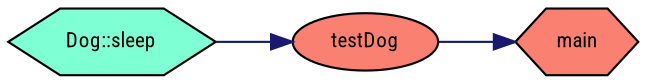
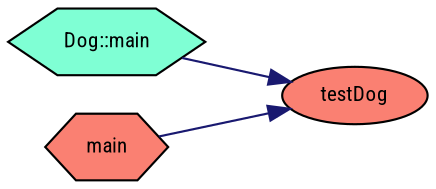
node "Dog::sleep": label "Dog::sleep" -> "Dog::main"
edge "testDog" -> "main": reversed
